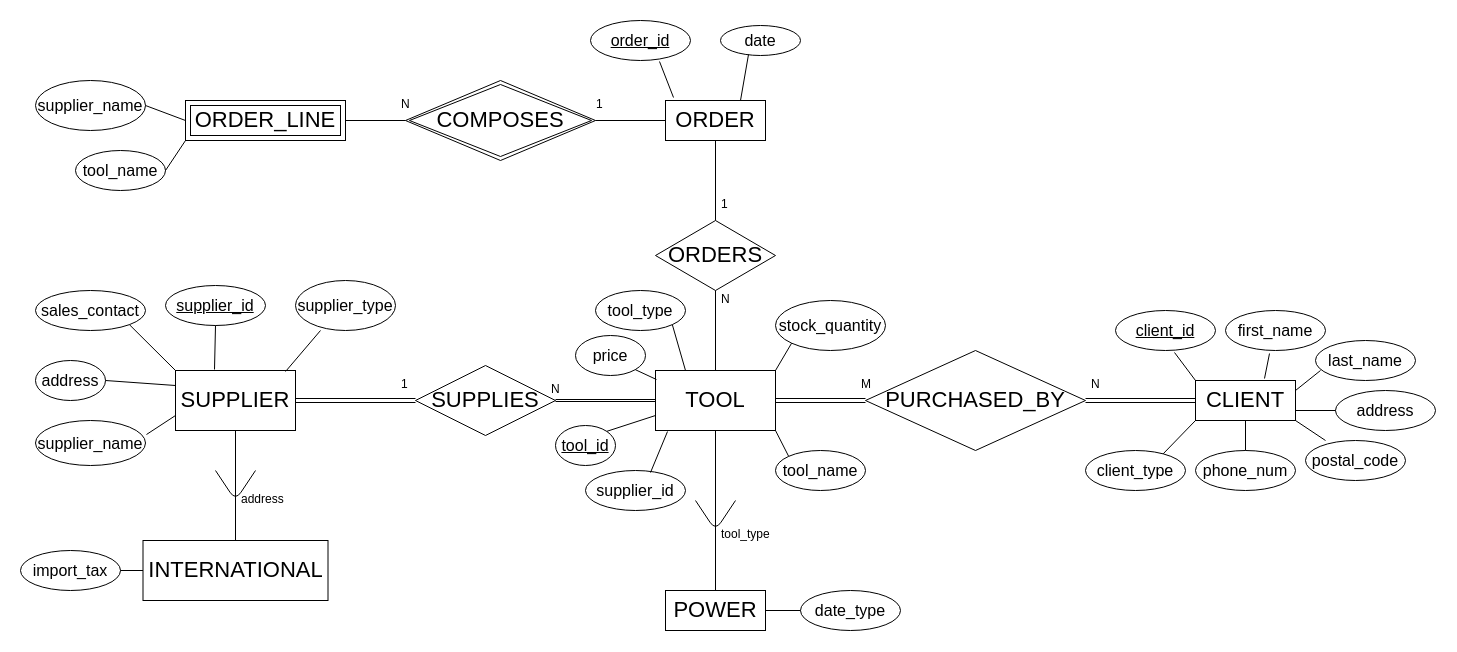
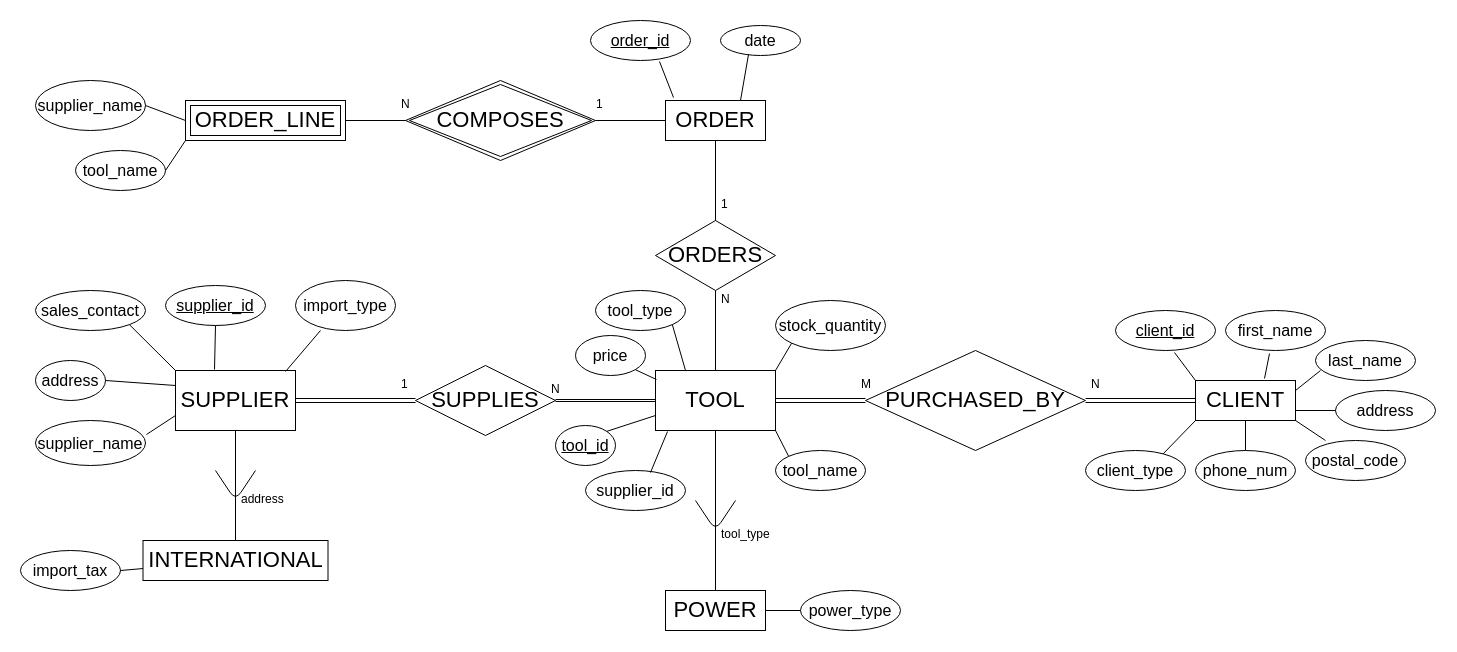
node "supplier_type": label "supplier_type" -> "import_type"
node "INTERNATIONAL": size 185x60 -> 185x40
node "date_type": label "date_type" -> "power_type"
